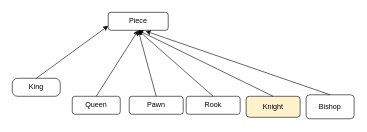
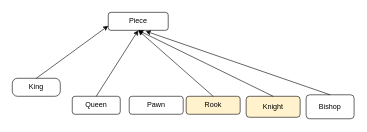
edge "Pawn" -> "Piece": removed
node "Rook": fillcolor #ffffff -> #fff2cc
